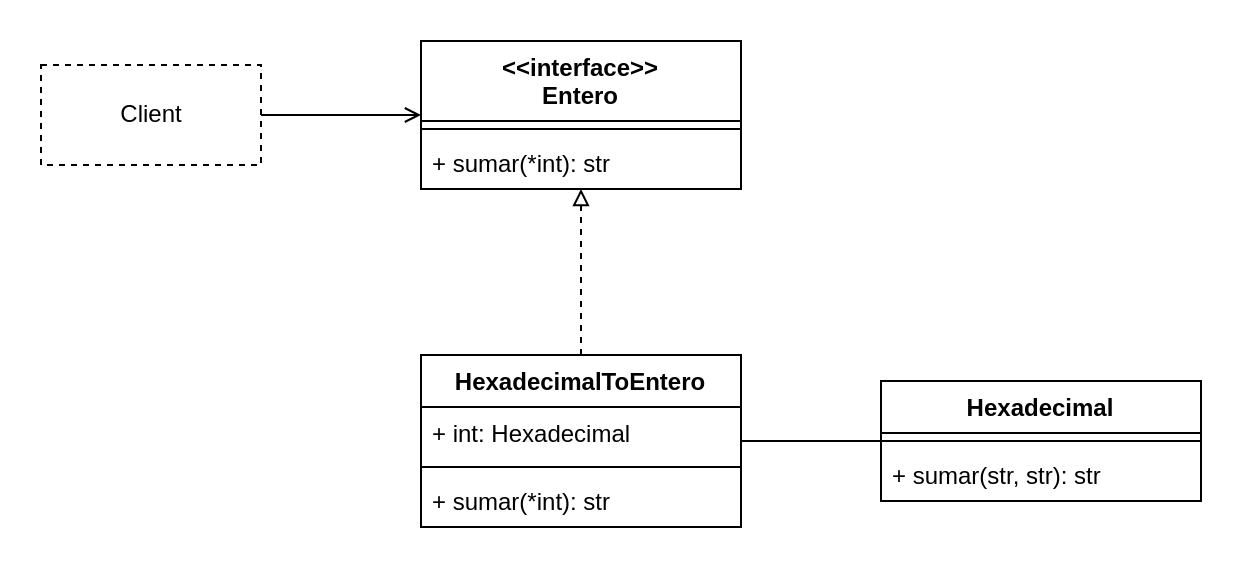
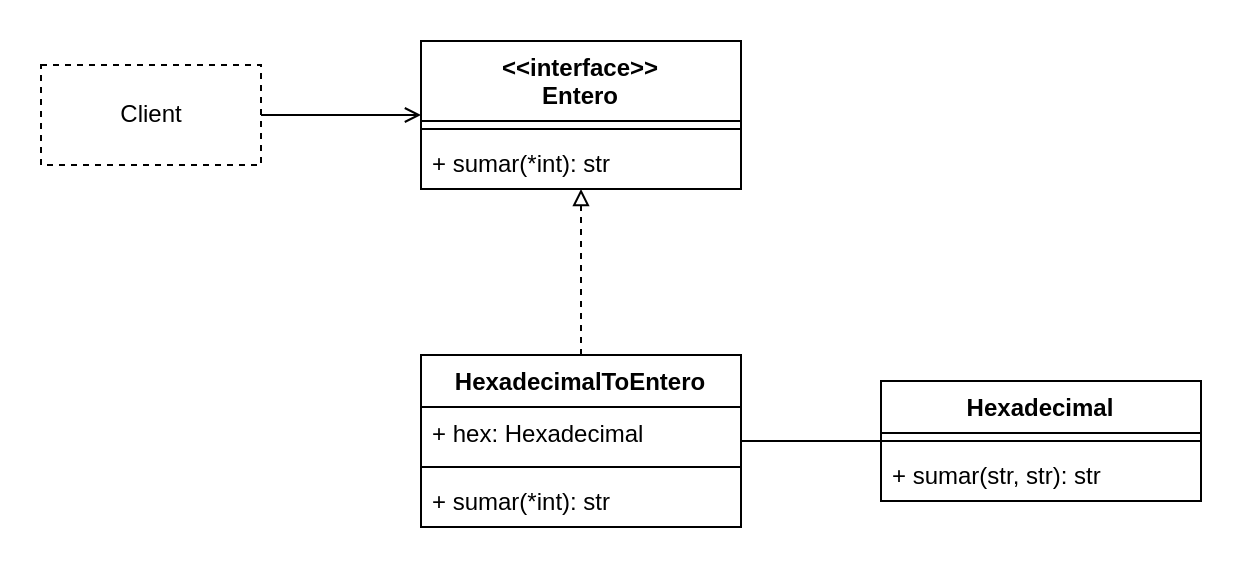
node "+ int: Hexadecimal": label "+ int: Hexadecimal" -> "+ hex: Hexadecimal"
